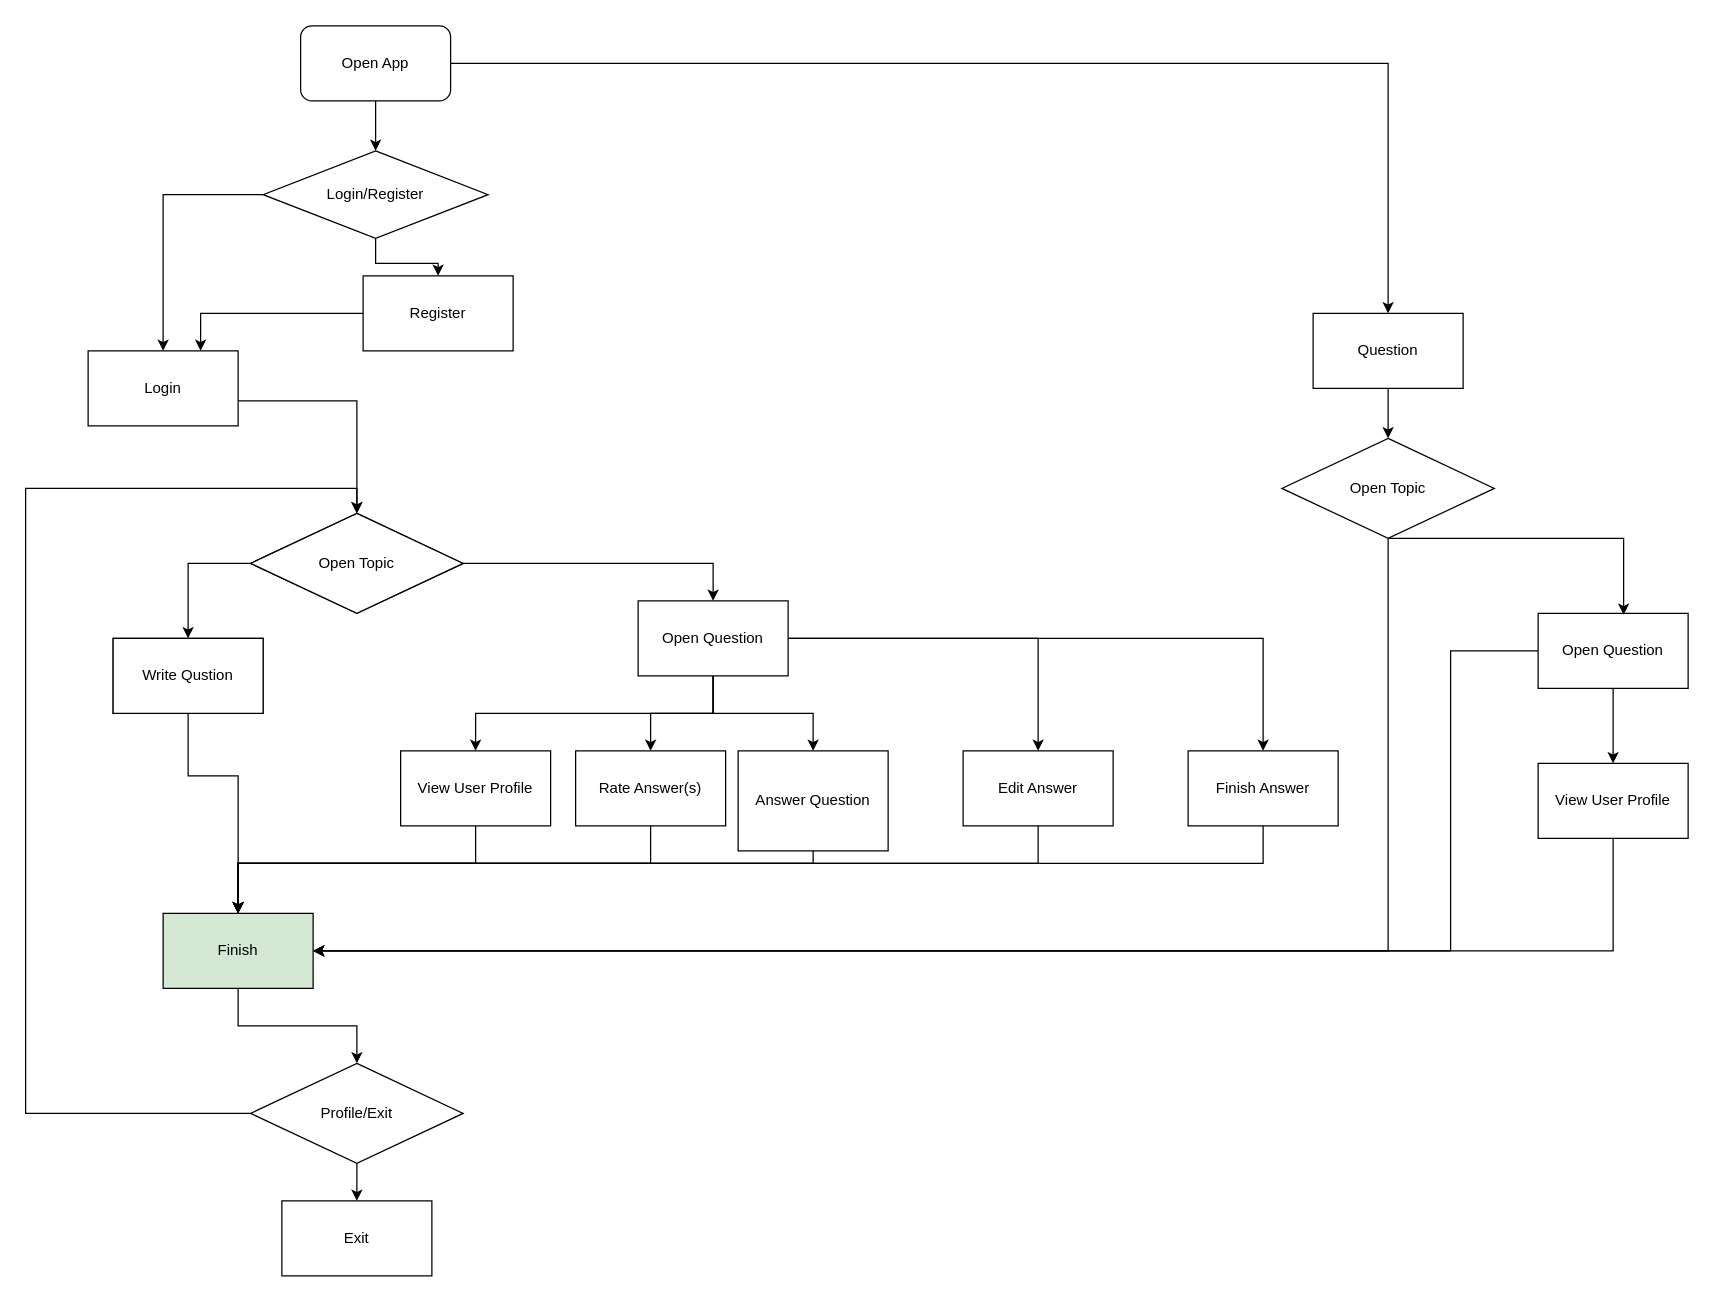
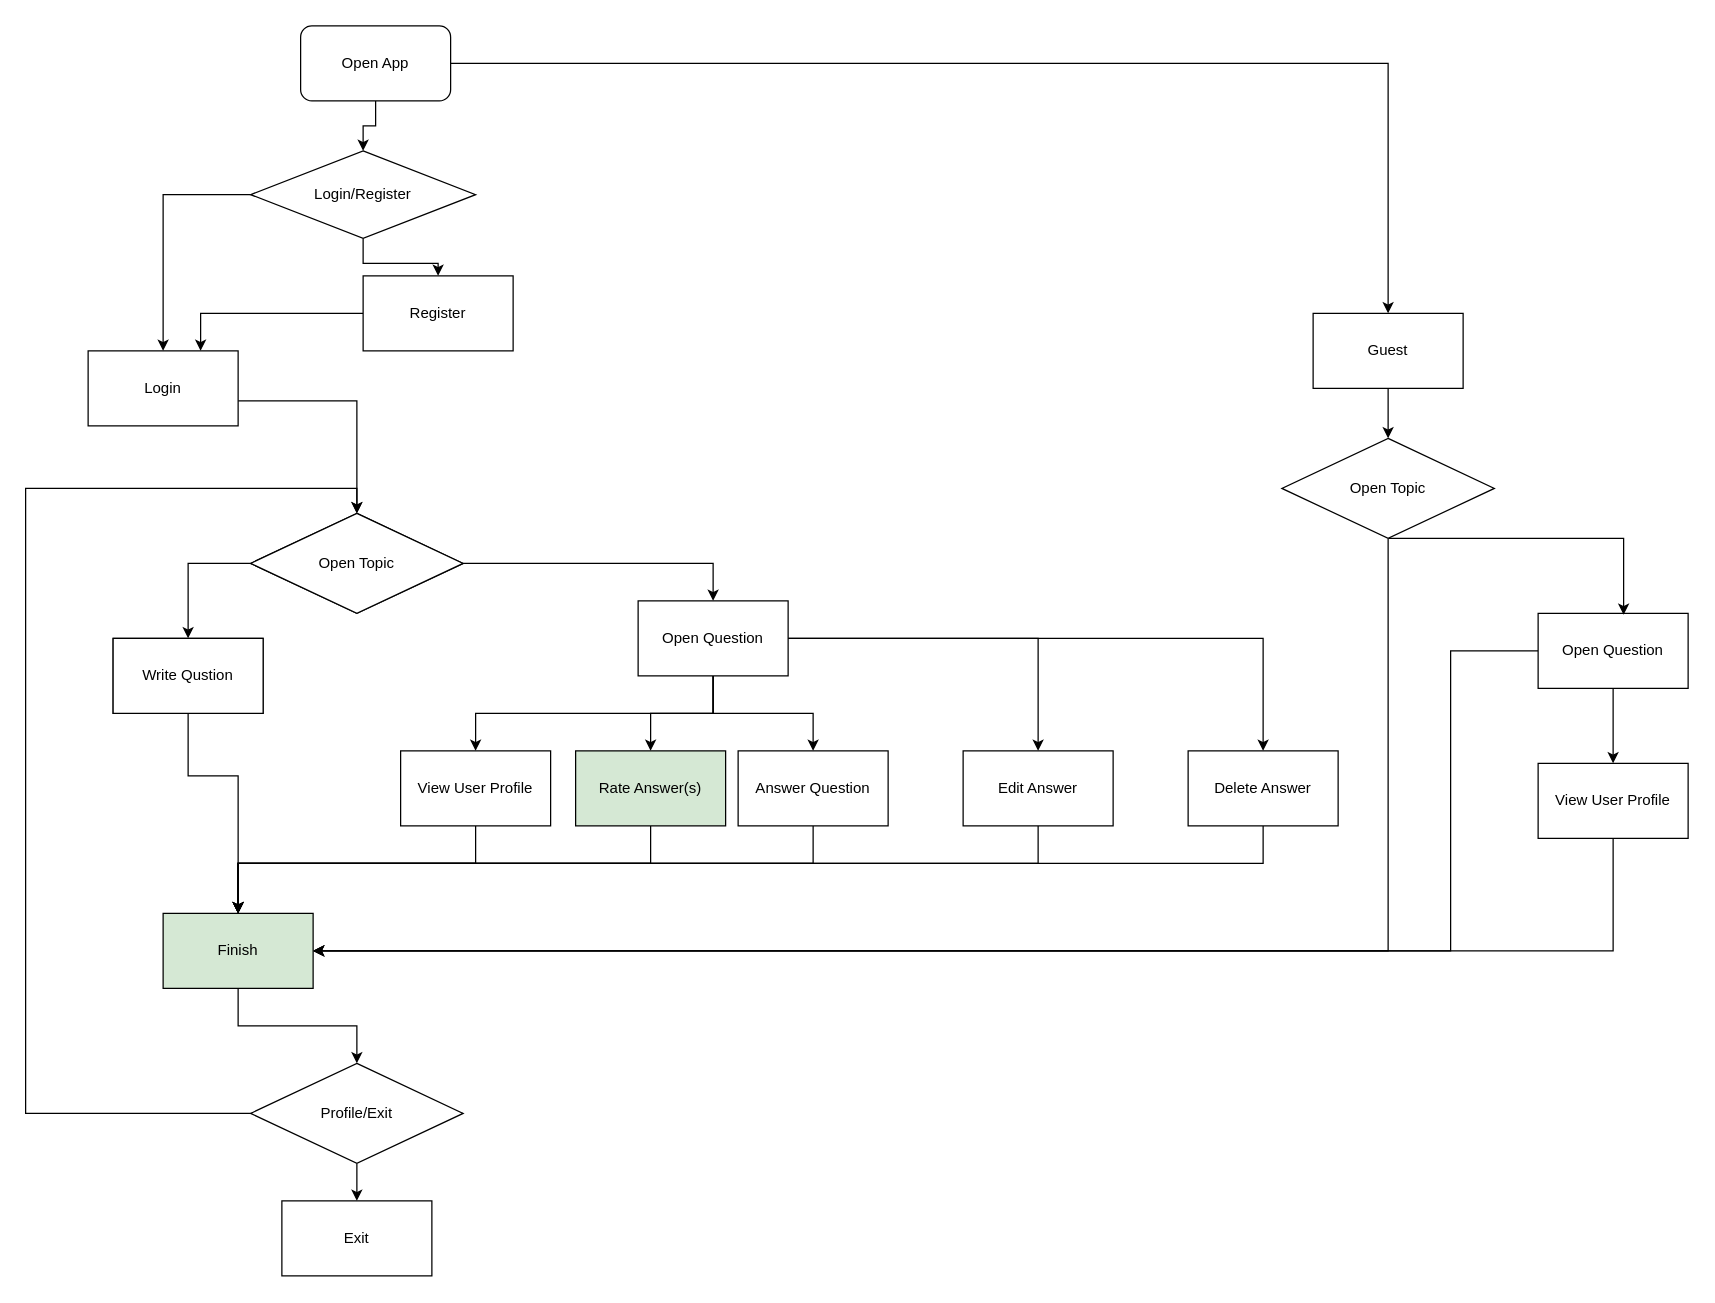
node "Login/Register": moved (376, 194) -> (363, 194)
node "Question": label "Question" -> "Guest"
node "Rate Answer(s)": fillcolor #ffffff -> #d5e8d4
node "Finish Answer": label "Finish Answer" -> "Delete Answer"
node "Answer Question": size 150x100 -> 150x75
